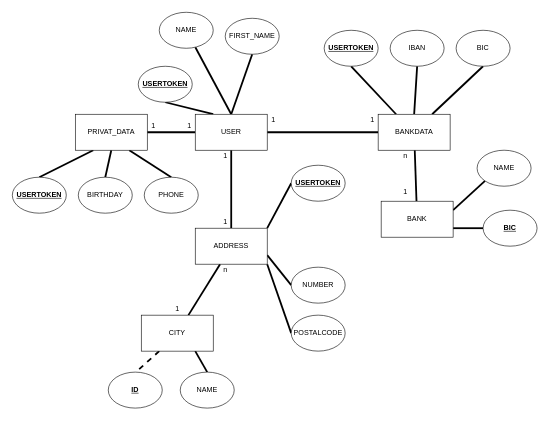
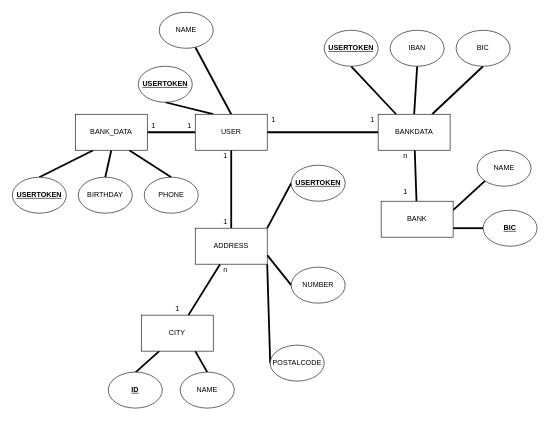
node "FIRST_NAME": removed
edge "FIRST_NAME" -- "USER": removed
node "PRIVAT_DATA": label "PRIVAT_DATA" -> "BANK_DATA"
node "POSTALCODE": moved (318, 333) -> (297, 363)
edge "CITY" -- "ID": style dashed -> solid
